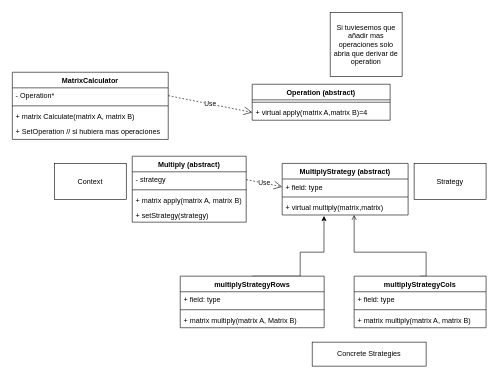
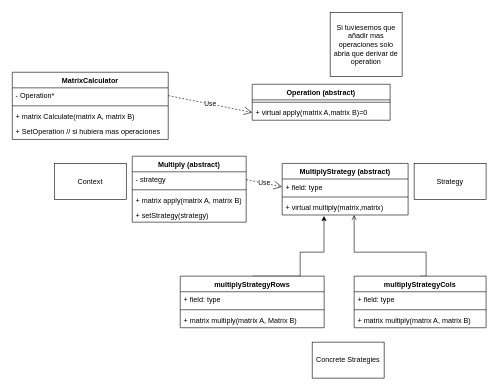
node "+ virtual apply(matrix A,matrix B)=4": label "+ virtual apply(matrix A,matrix B)=4" -> "+ virtual apply(matrix A,matrix B)=0"
node "Concrete Strategies": size 114x24 -> 72x36
